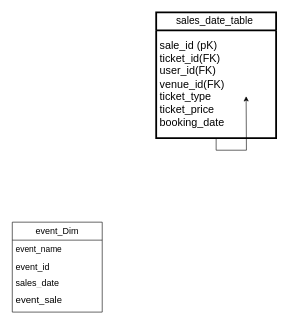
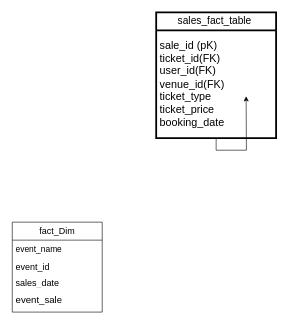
node "sales_date_table": label "sales_date_table" -> "sales_fact_table"
node "event_Dim": label "event_Dim" -> "fact_Dim"
